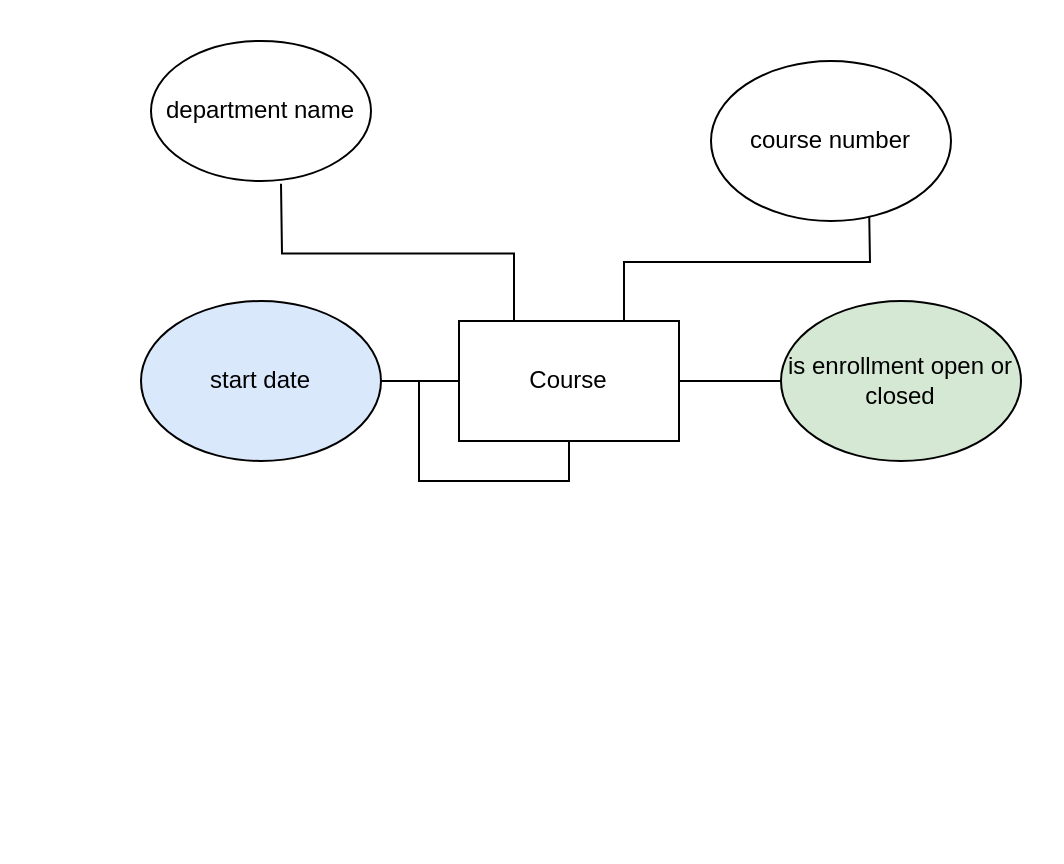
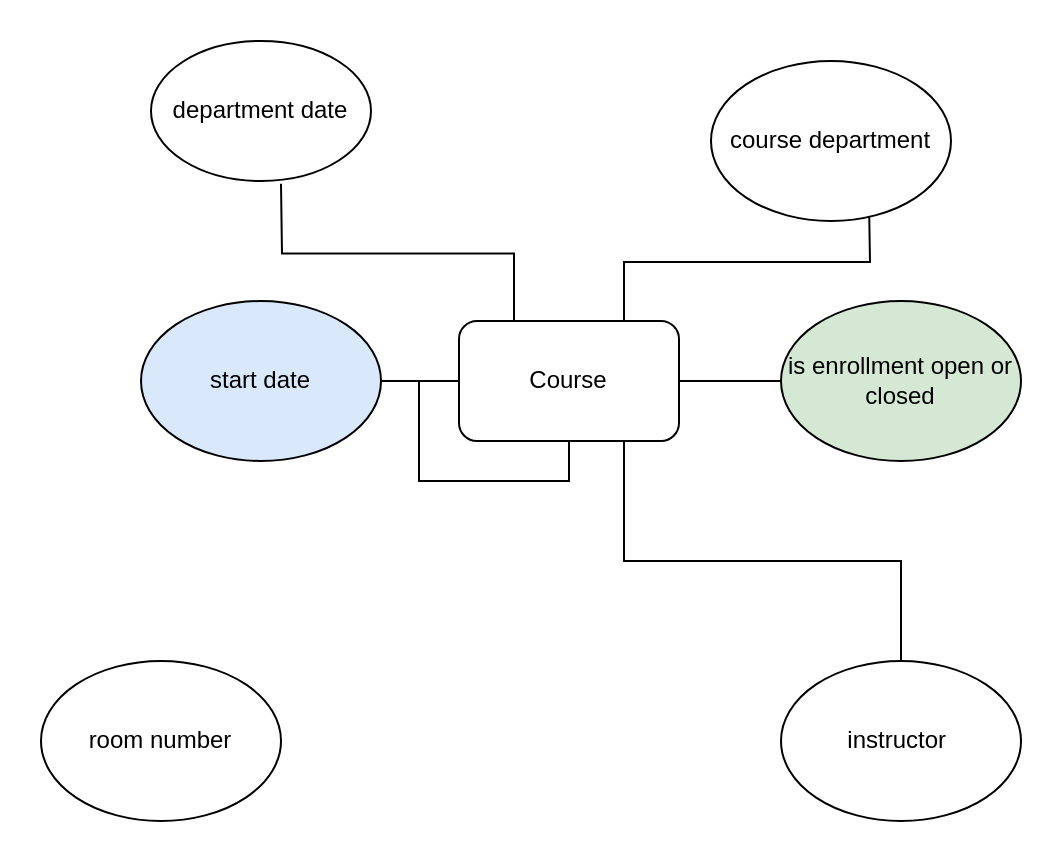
node "department name": label "department name" -> "department date"
node "course number": label "course number" -> "course department"
node "Course": shape rectangle -> rounded rectangle
edge "Course" -- "instructor": added
node "room number": added
node "instructor": added
